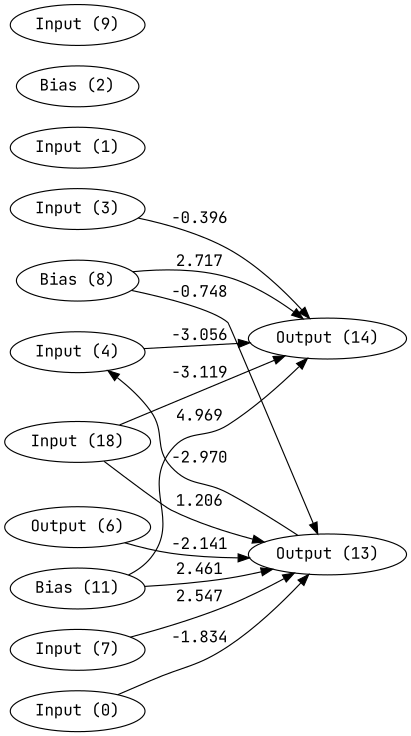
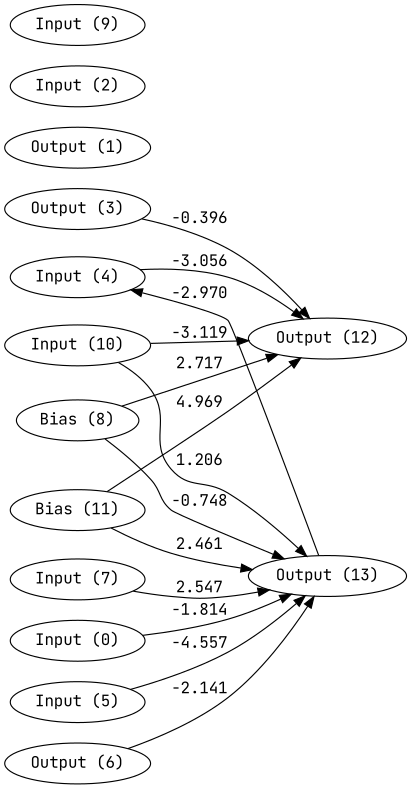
node "Bias (2)": label "Bias (2)" -> "Input (2)"
node "Input (1)": label "Input (1)" -> "Output (1)"
node "Input (3)": label "Input (3)" -> "Output (3)"
node "Output (14)": label "Output (14)" -> "Output (12)"
node "Input (18)": label "Input (18)" -> "Input (10)"
edge "Input (0)" -> "Output (13)": label "-1.834" -> "-1.814"
node "Input (5)": added
